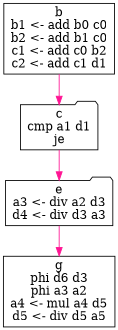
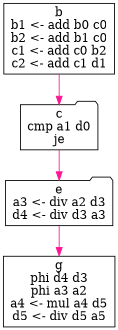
node "c cmp a1 d1 je": label "c cmp a1 d1 je" -> "c cmp a1 d0 je"
node "g phi d6 d3 phi a3 a2 a4 <- mul a4 d5 d5 <- div d5 a5": label "g phi d6 d3 phi a3 a2 a4 <- mul a4 d5 d5 <- div d5 a5" -> "g phi d4 d3 phi a3 a2 a4 <- mul a4 d5 d5 <- div d5 a5"
